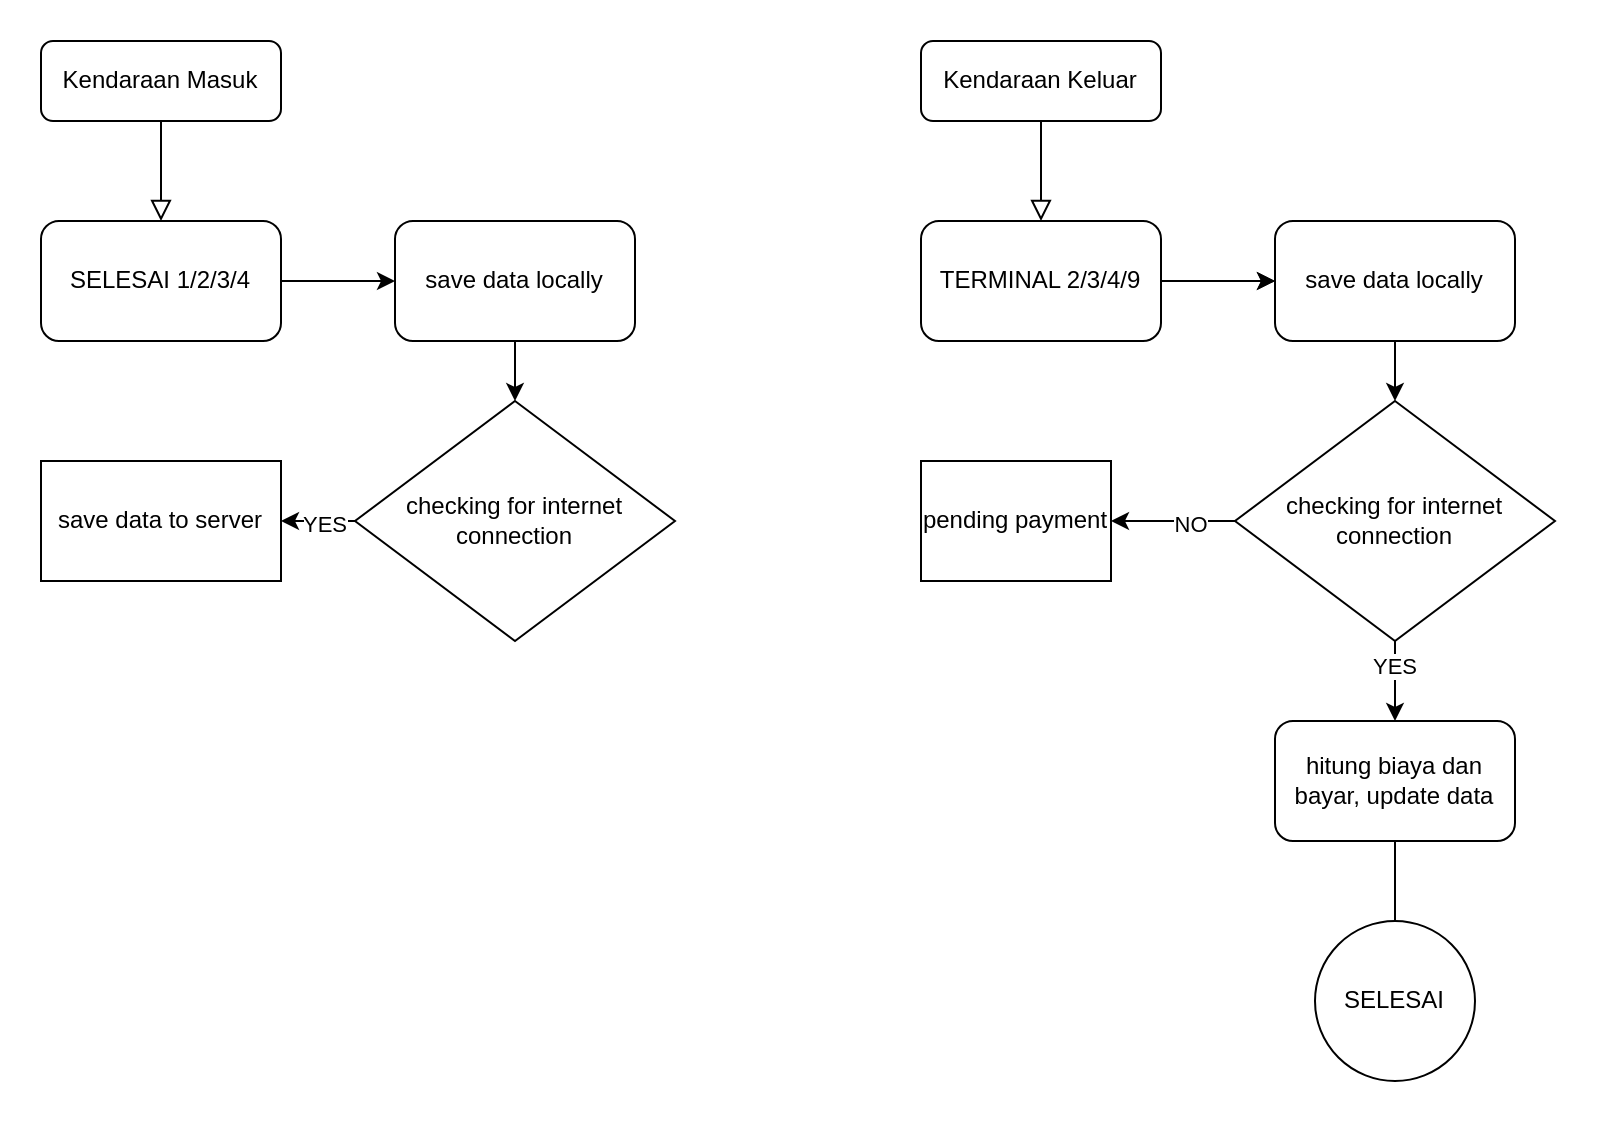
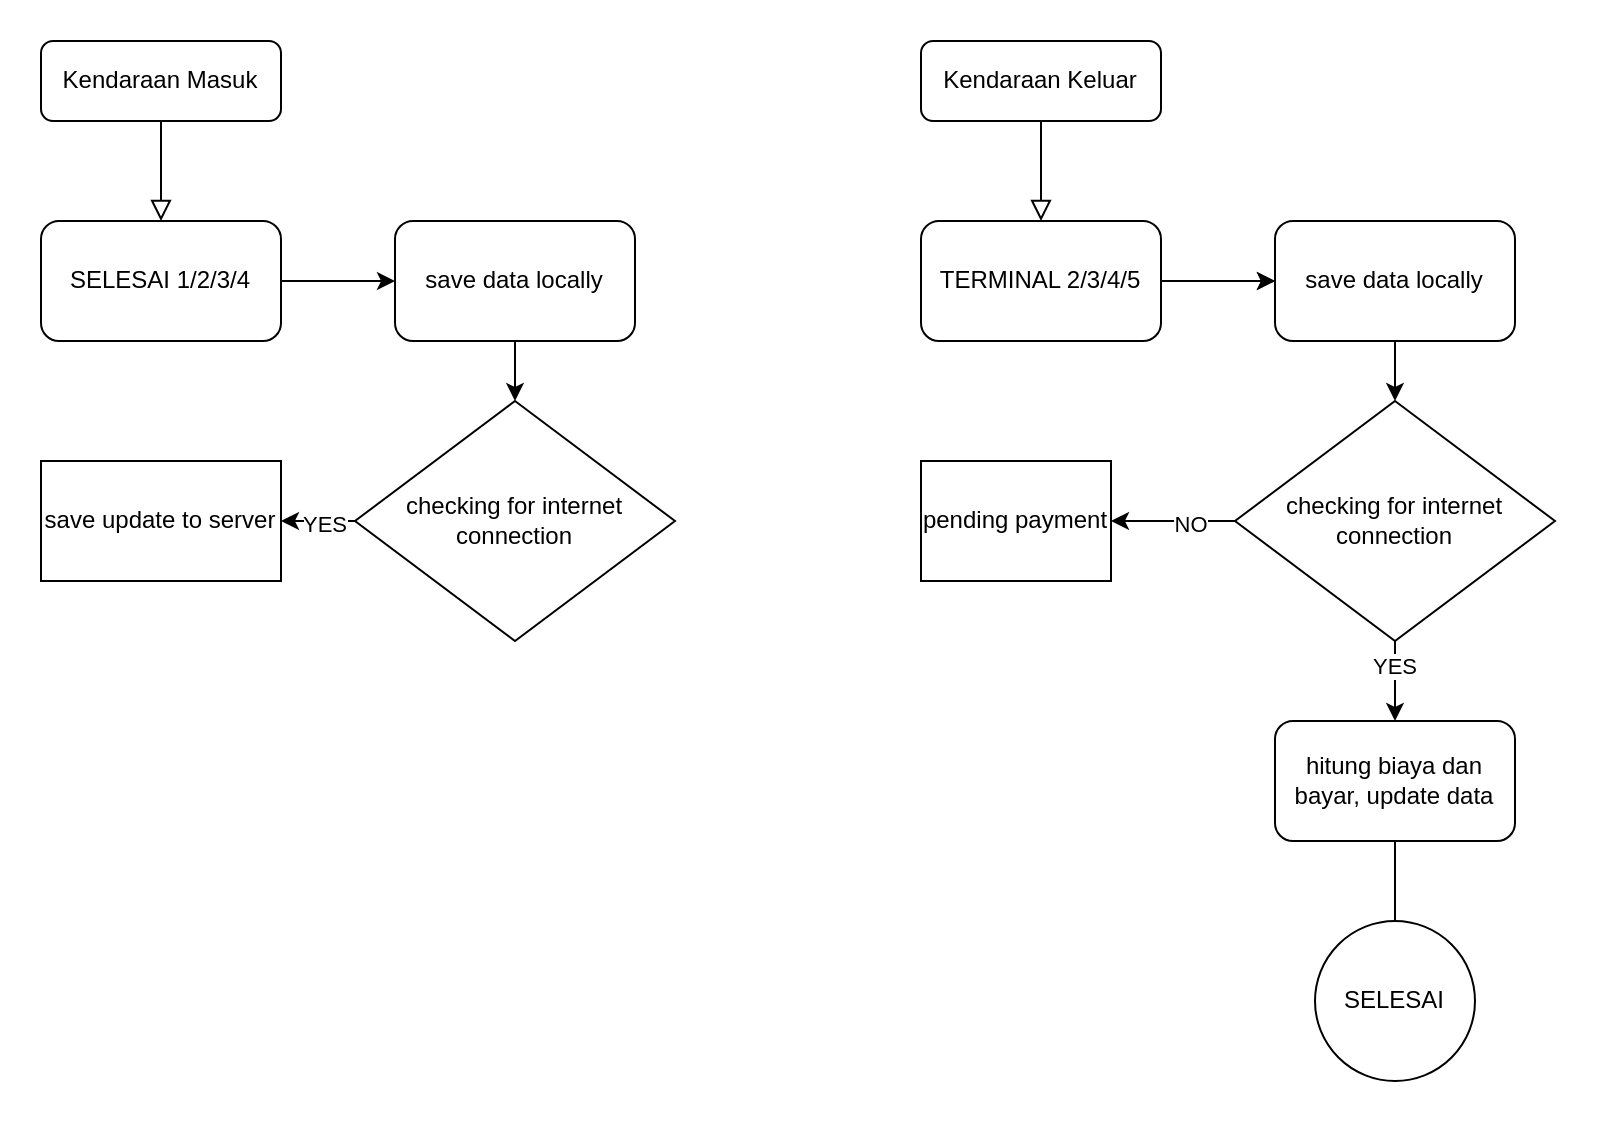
node "TERMINAL 2/3/4/9": label "TERMINAL 2/3/4/9" -> "TERMINAL 2/3/4/5"
node "save data to server": label "save data to server" -> "save update to server"
